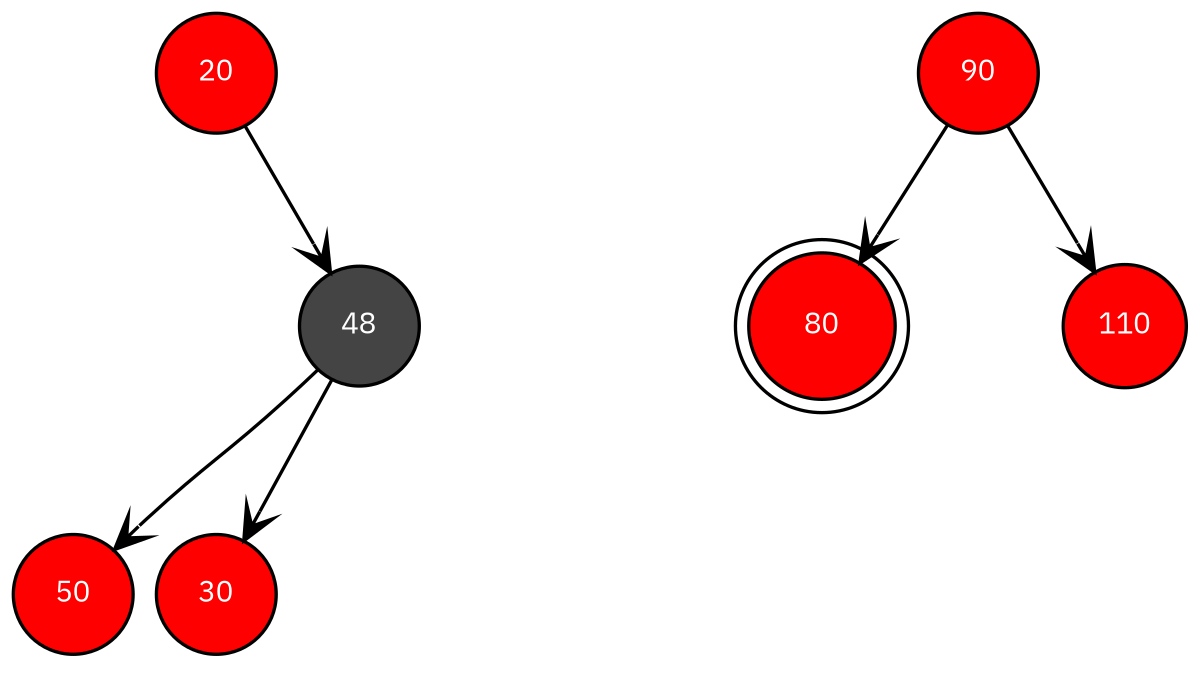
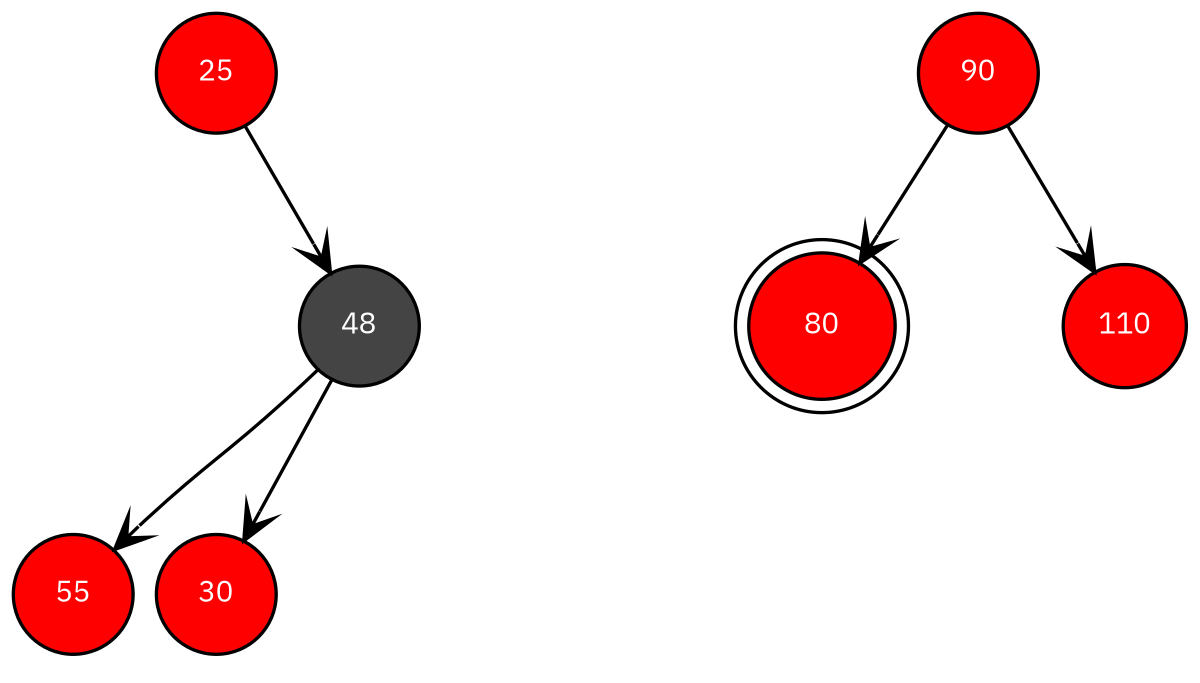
node "20": label "20" -> "25"
node "50": label "50" -> "55"
